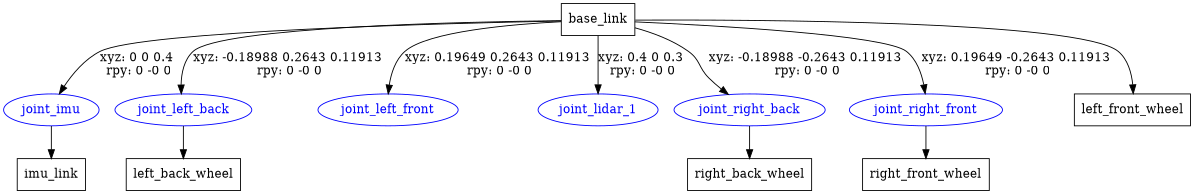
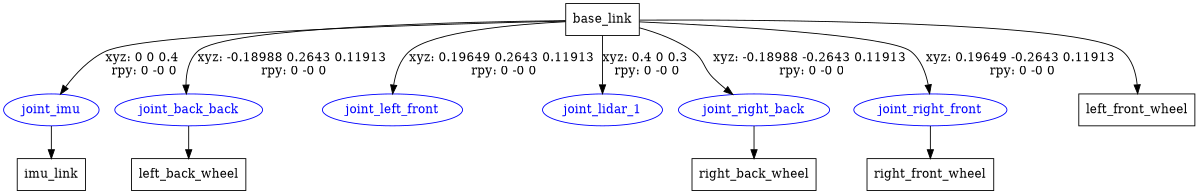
node "joint_left_back": label "joint_left_back" -> "joint_back_back"
